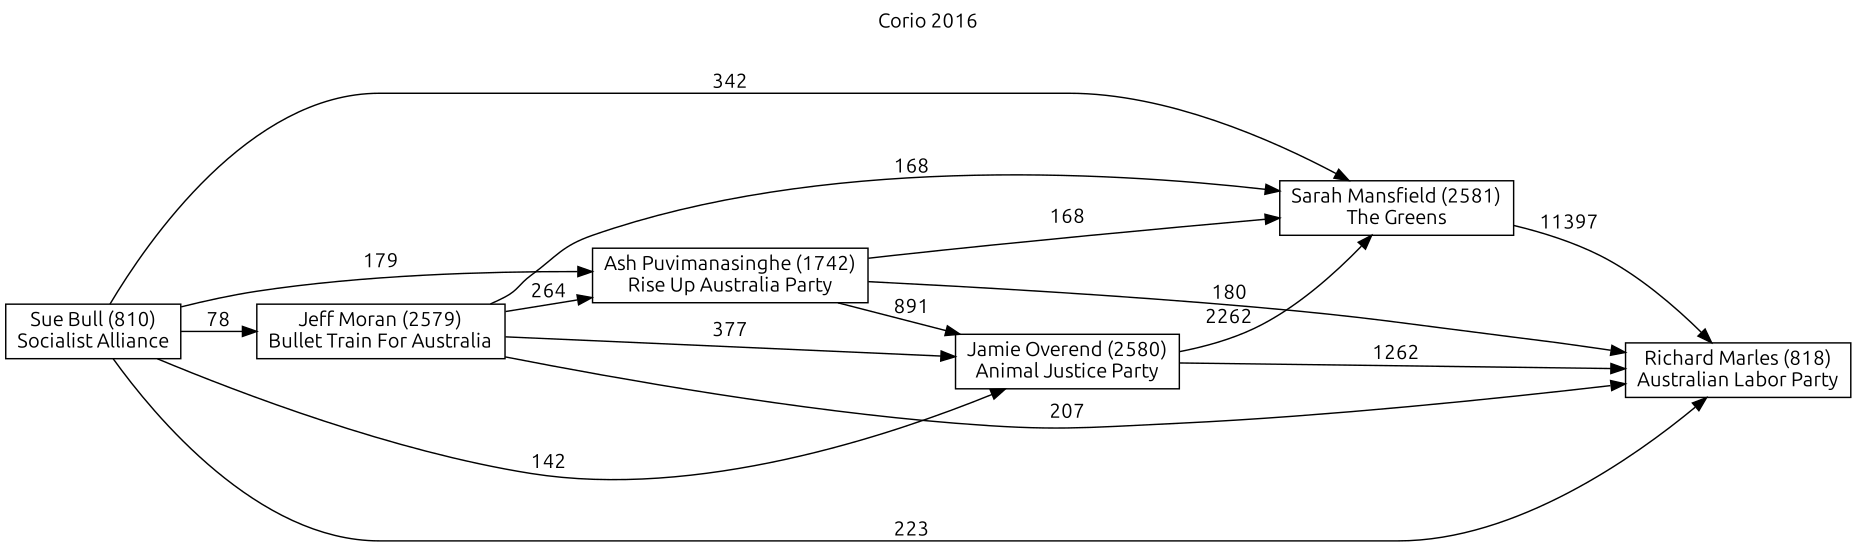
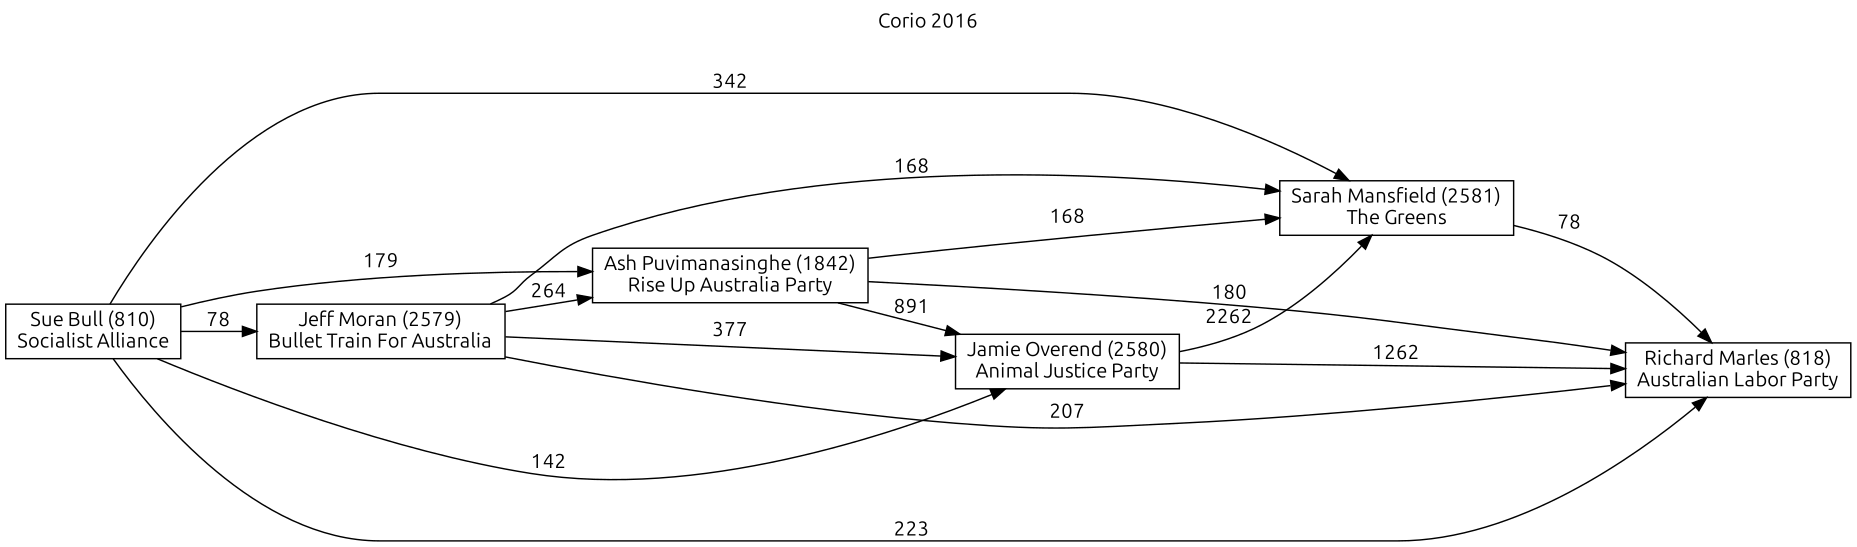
edge "Sarah Mansfield (2581) The Greens" -> "Richard Marles (818) Australian Labor Party": label "11397" -> "78"
node "Ash Puvimanasinghe (1742) Rise Up Australia Party": label "Ash Puvimanasinghe (1742) Rise Up Australia Party" -> "Ash Puvimanasinghe (1842) Rise Up Australia Party"
